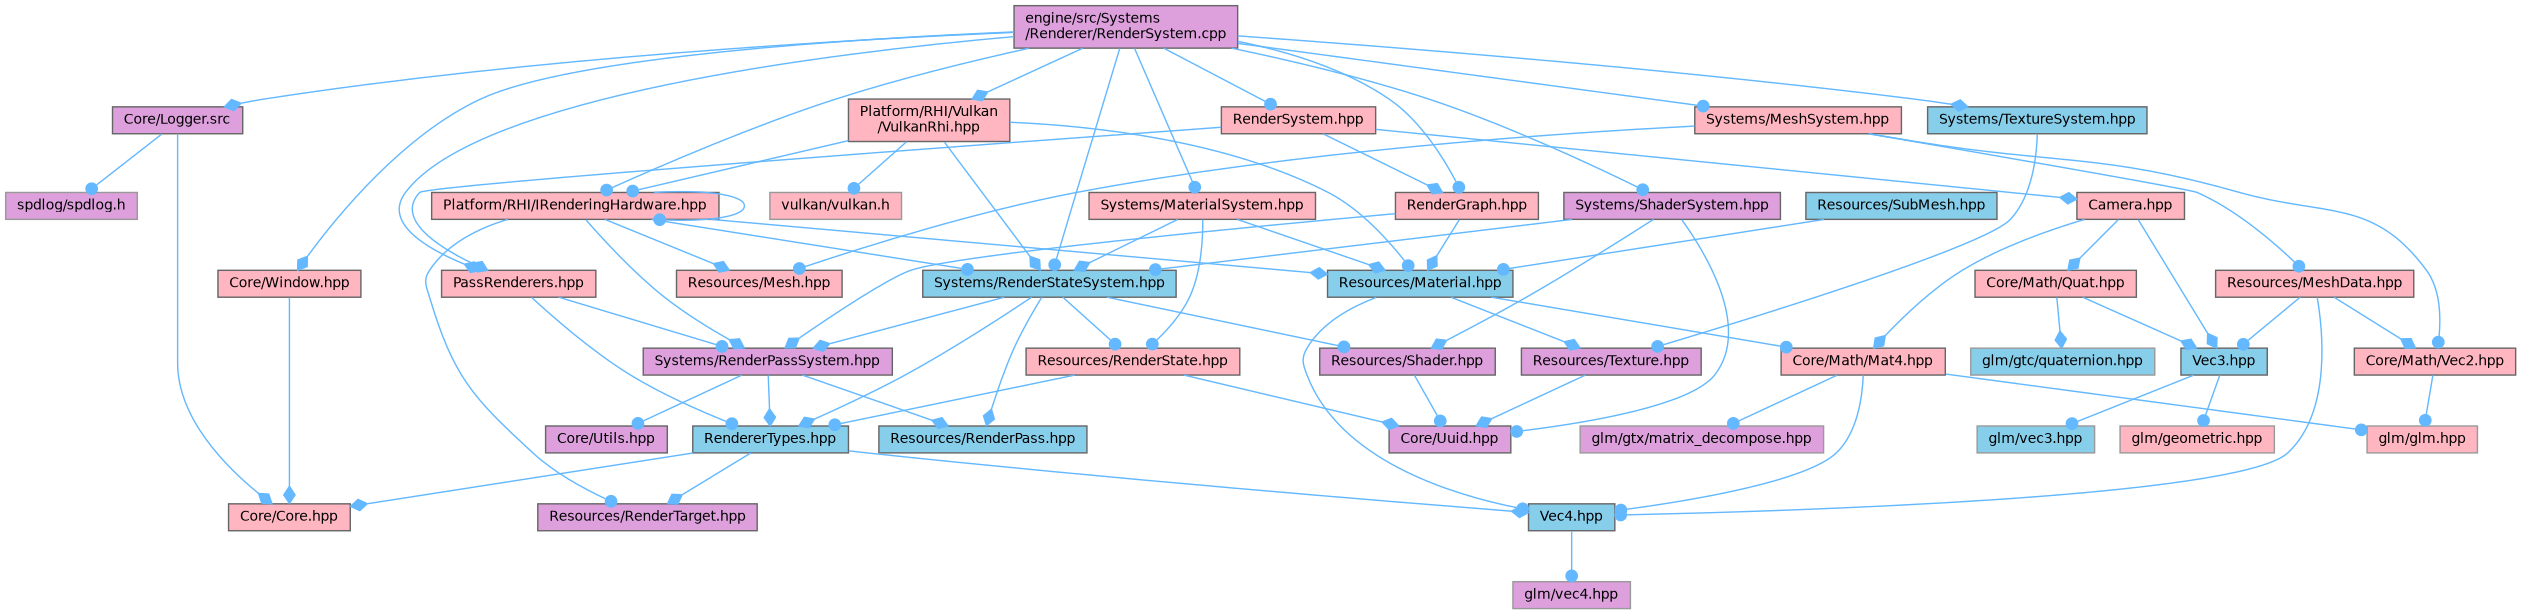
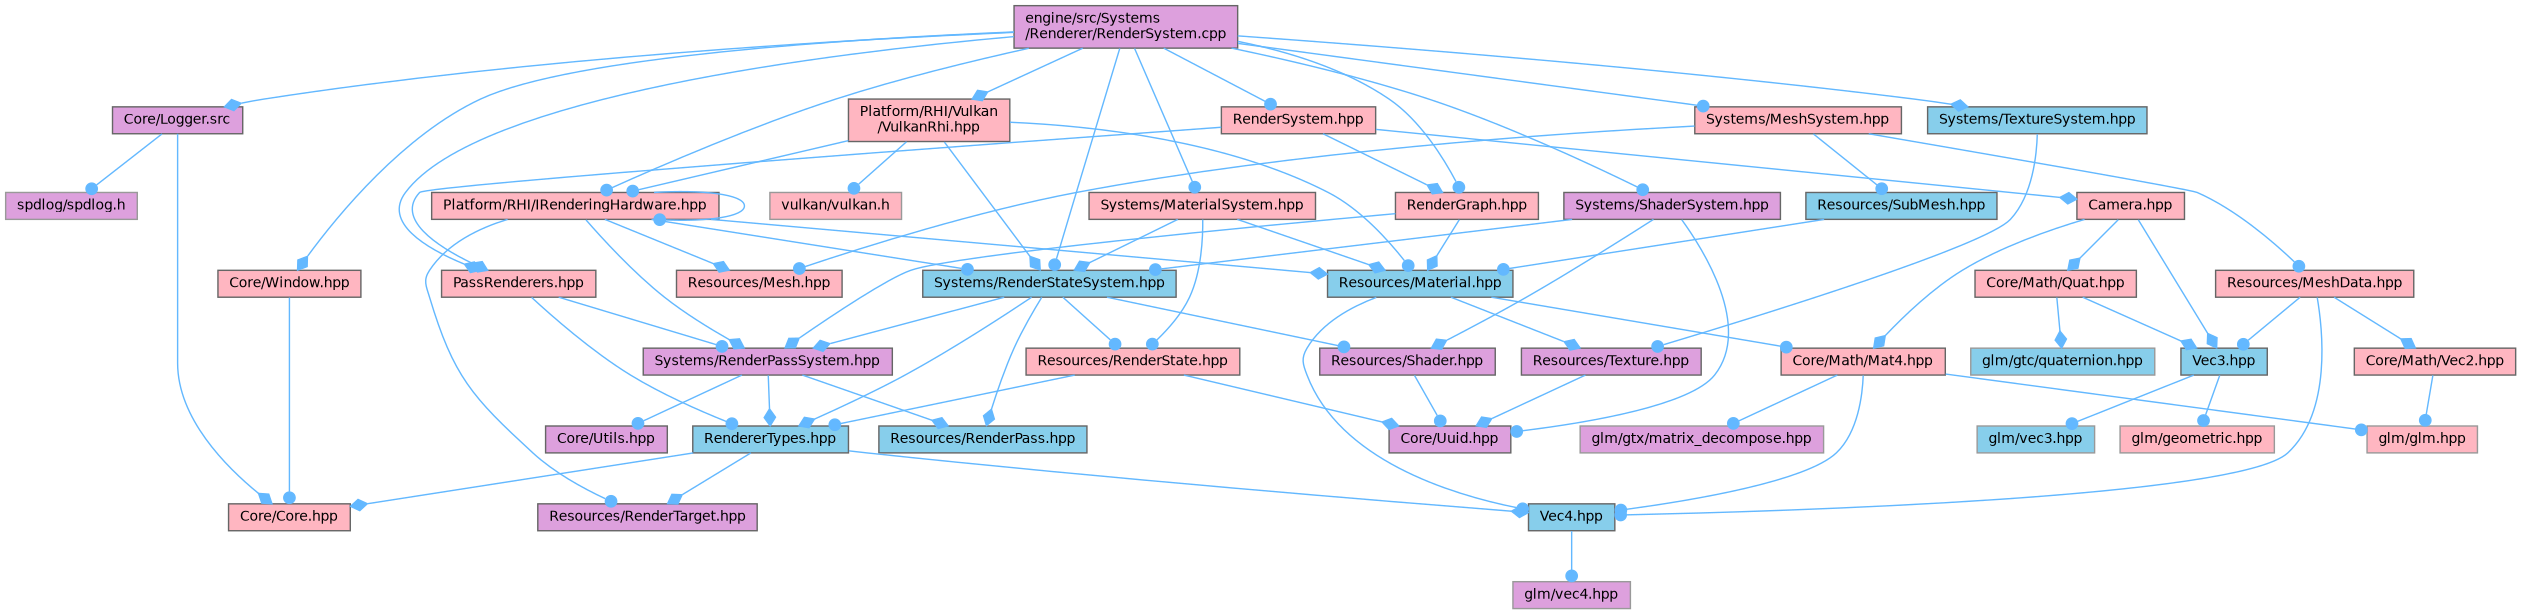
edge "Systems/MeshSystem.hpp" -> "Core/Math/Vec2.hpp": now "Systems/MeshSystem.hpp" -> "Resources/SubMesh.hpp"
edge "Core/Window.hpp" -> "Core/Core.hpp": arrowhead diamond -> dot
